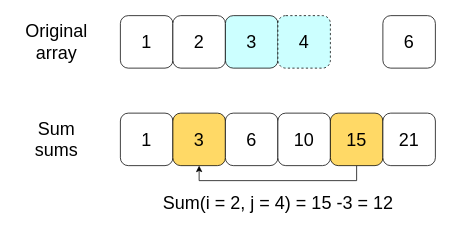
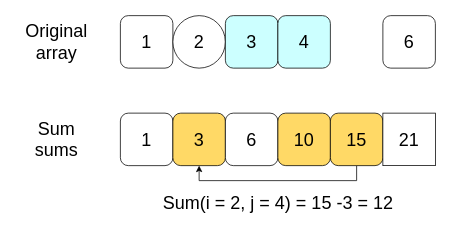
node "2": shape rounded rectangle -> ellipse
node "4": style dashed -> solid
node "10": fillcolor #ffffff -> #ffd966
node "21": shape rounded rectangle -> rectangle
